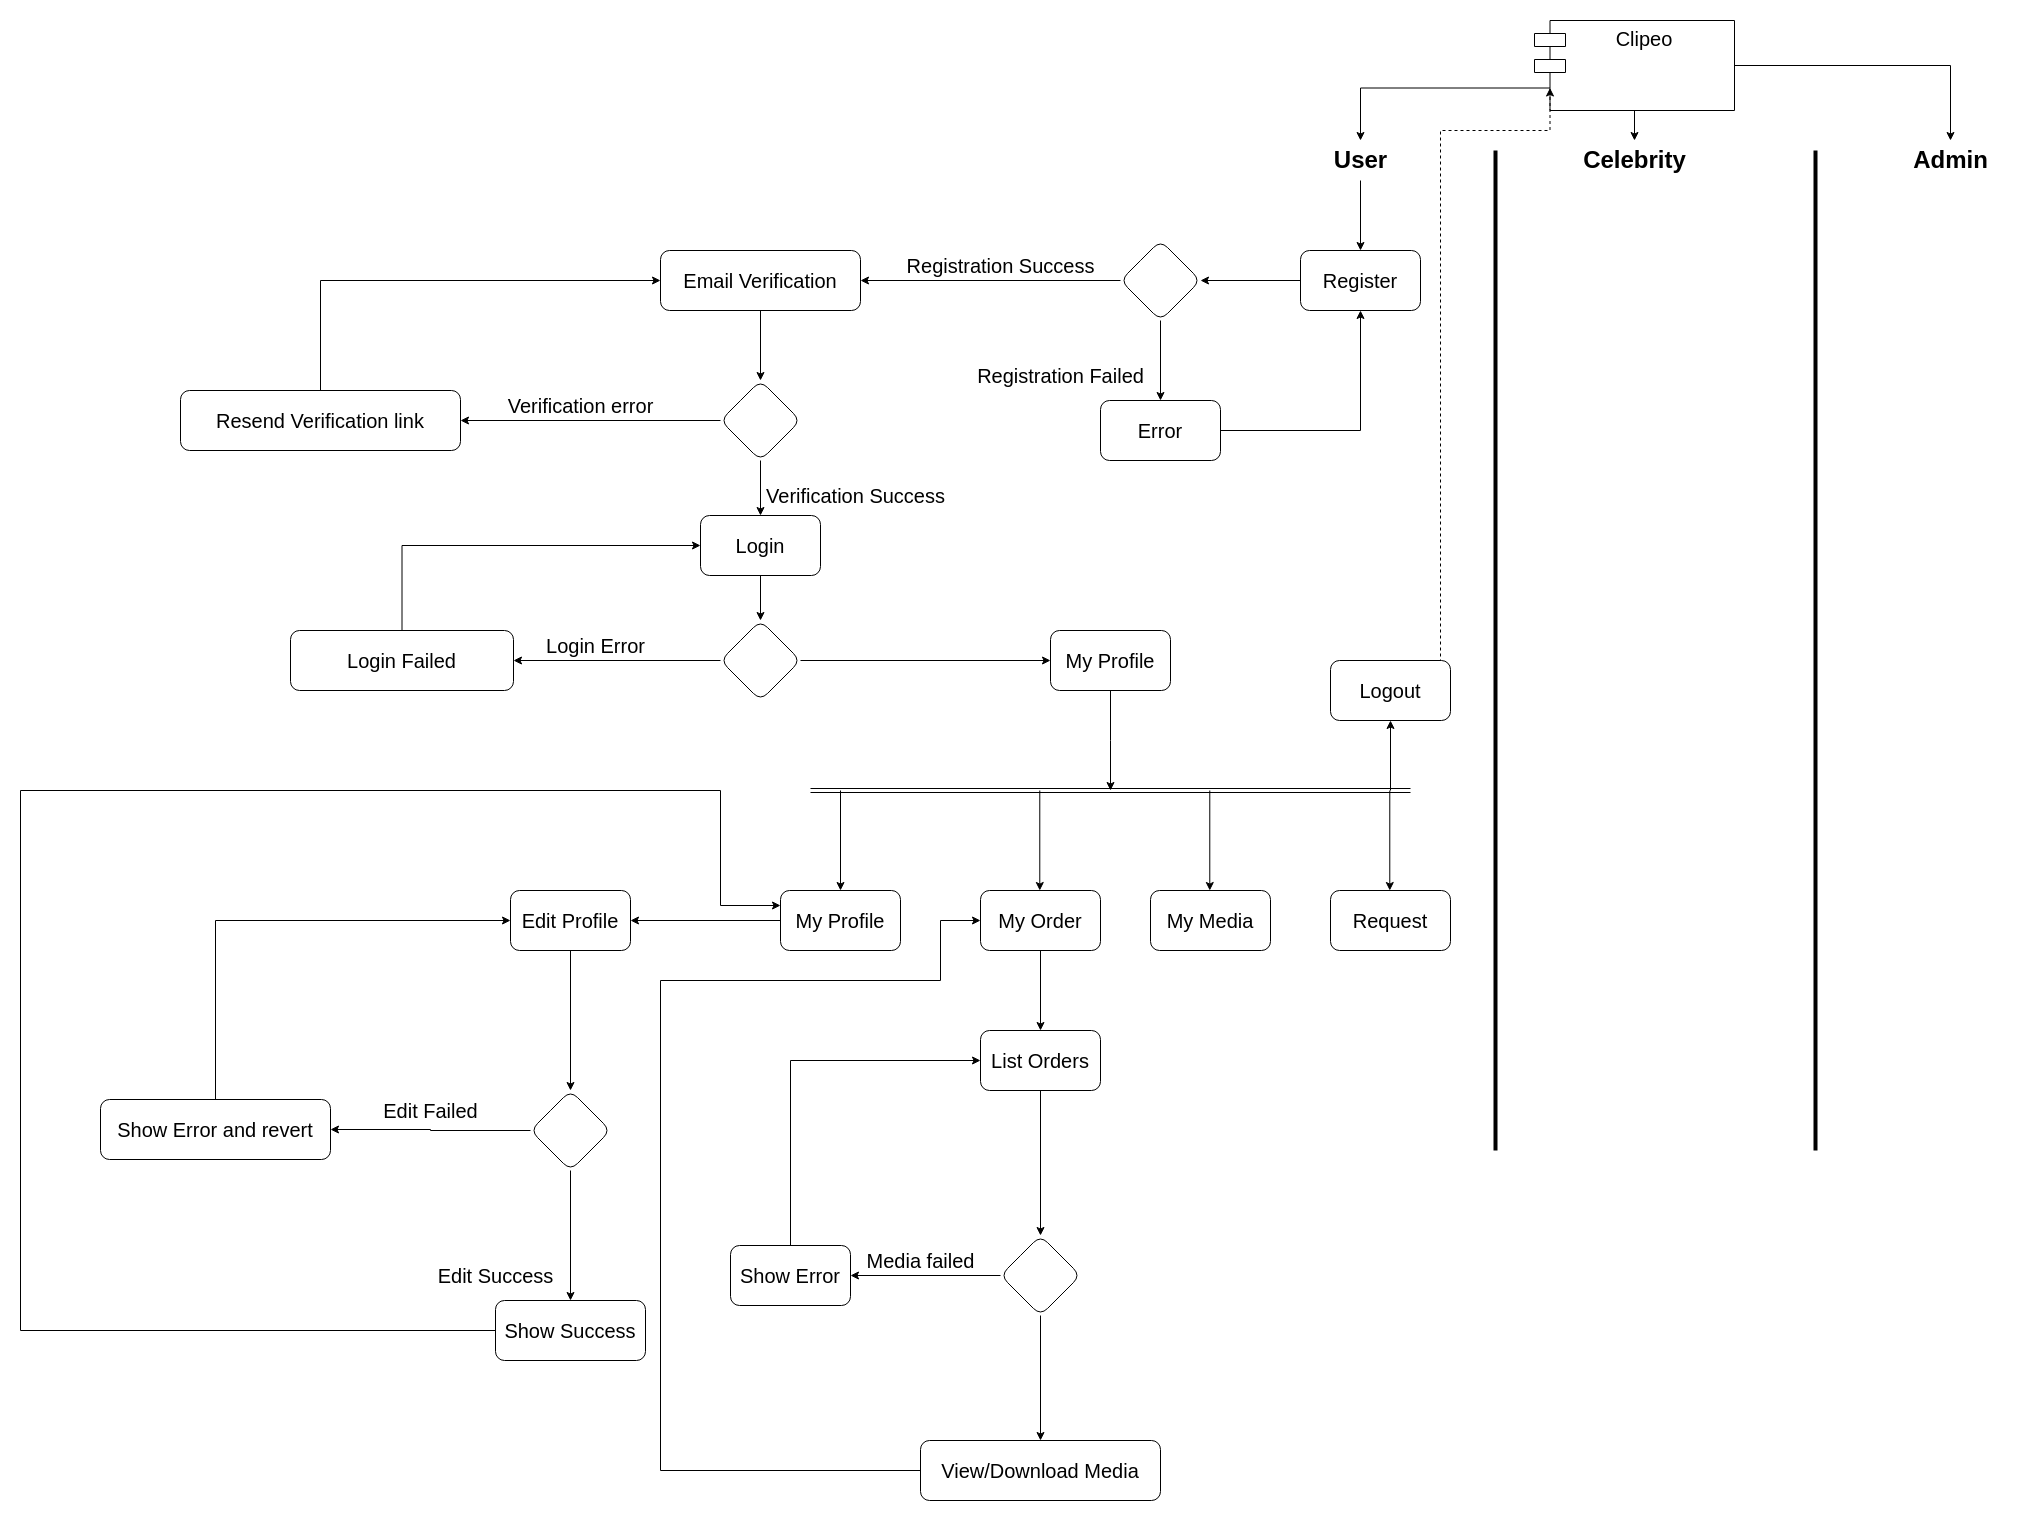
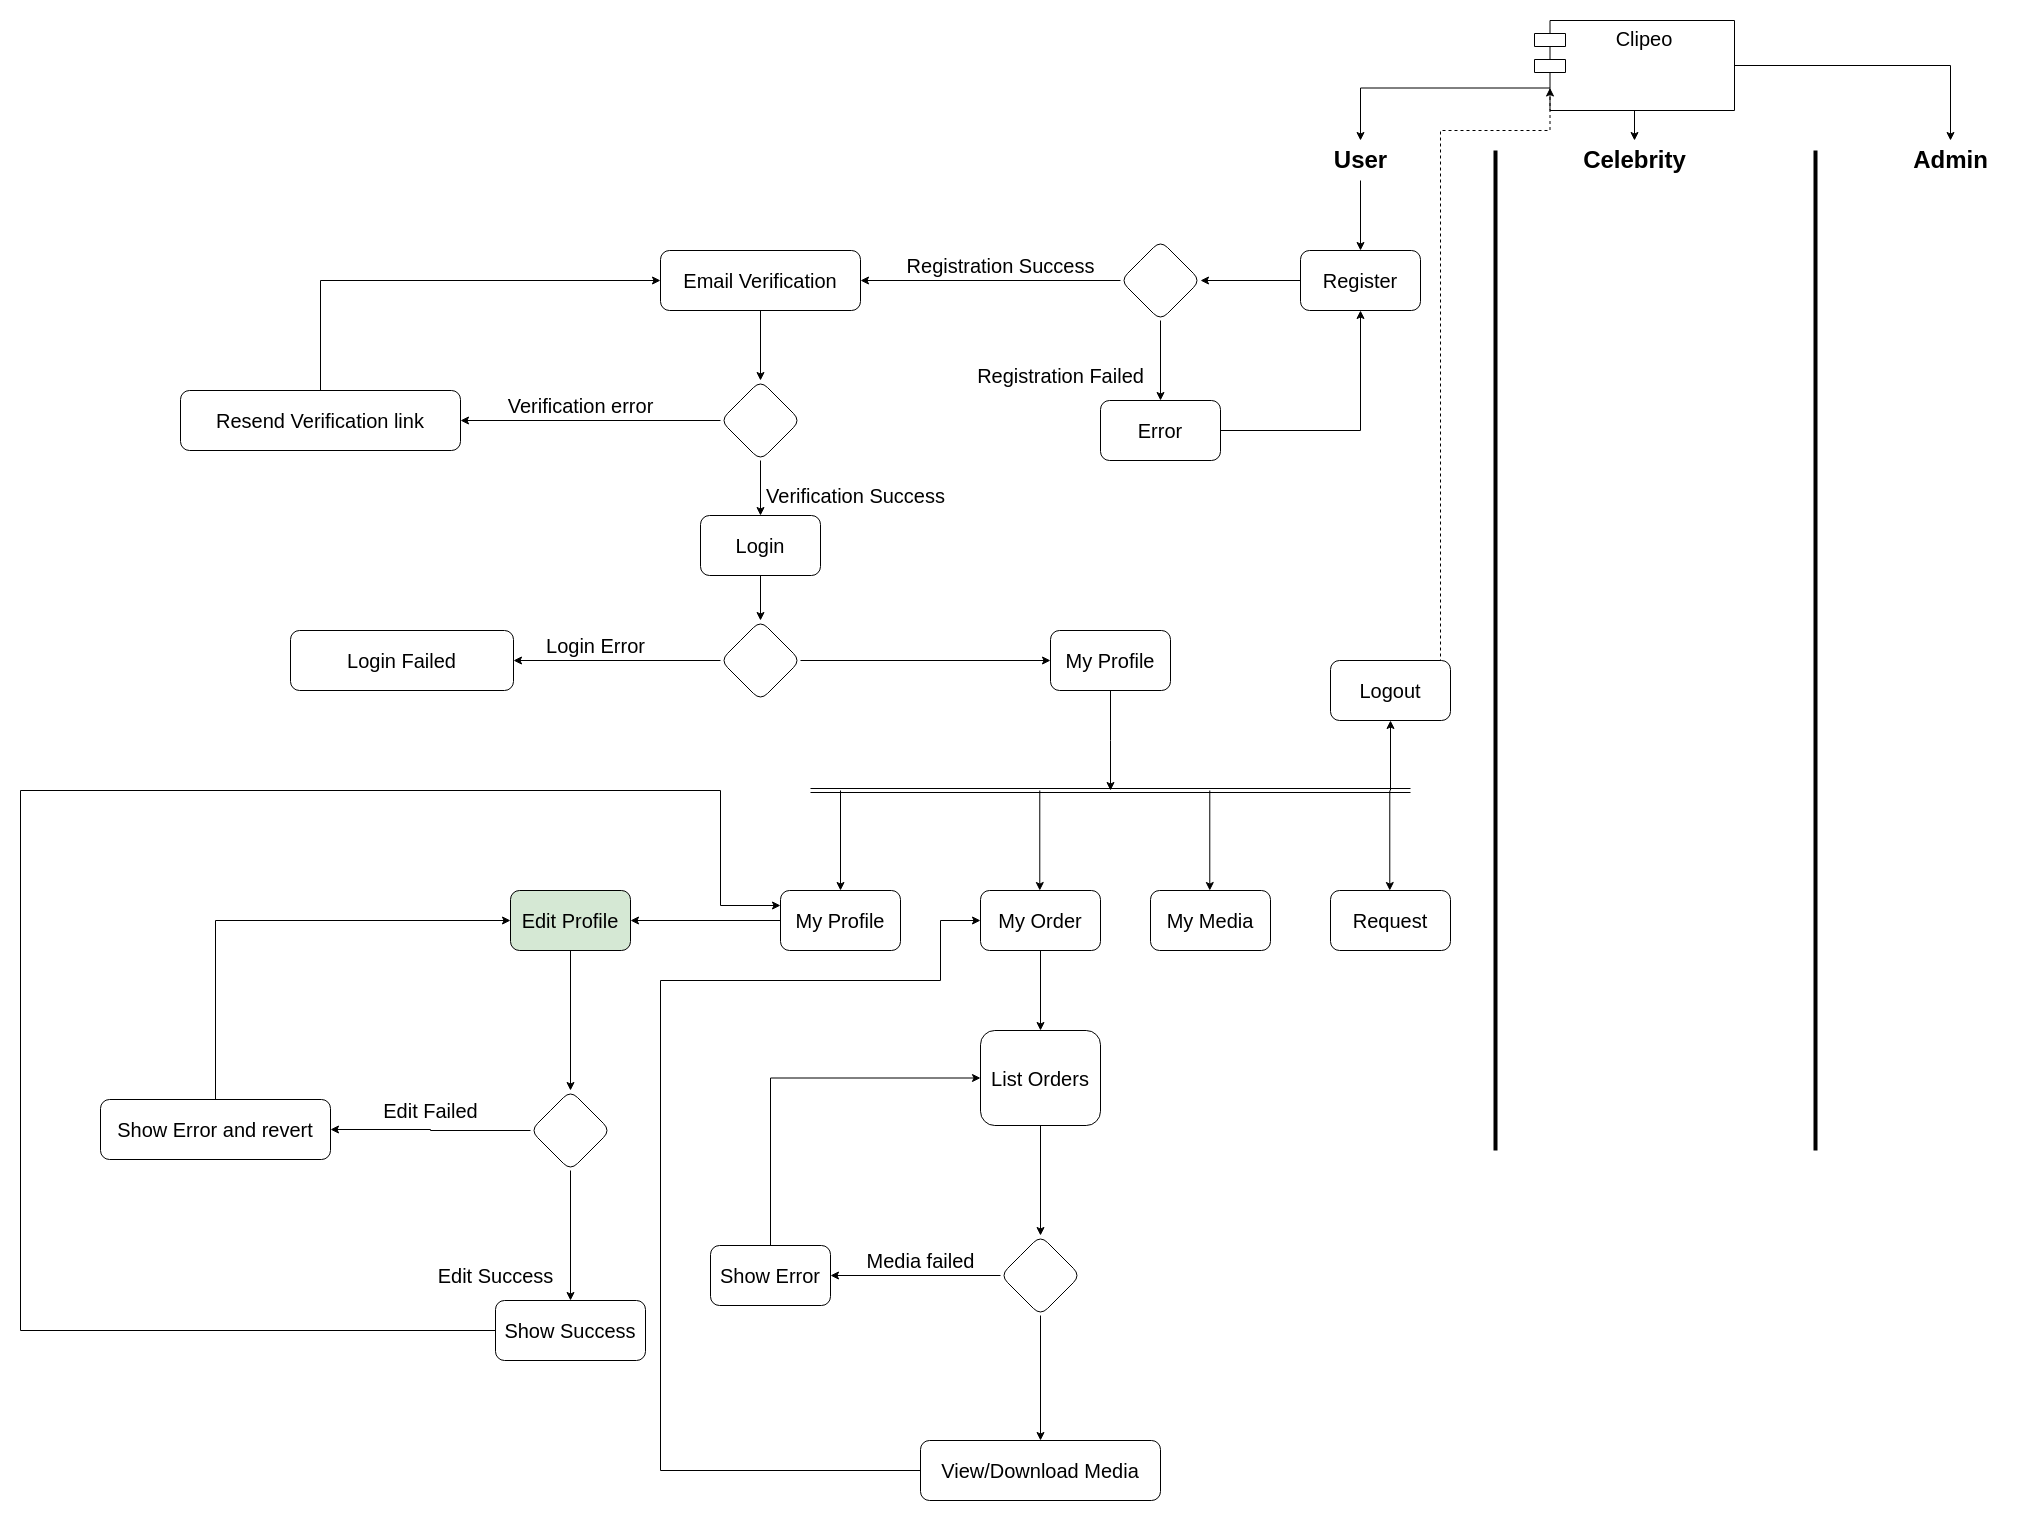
edge "Login Failed" -> "Login": removed
node "Edit Profile": fillcolor #ffffff -> #d5e8d4
node "List Orders": size 120x60 -> 120x95
node "Show Error": moved (791, 1276) -> (771, 1276)
